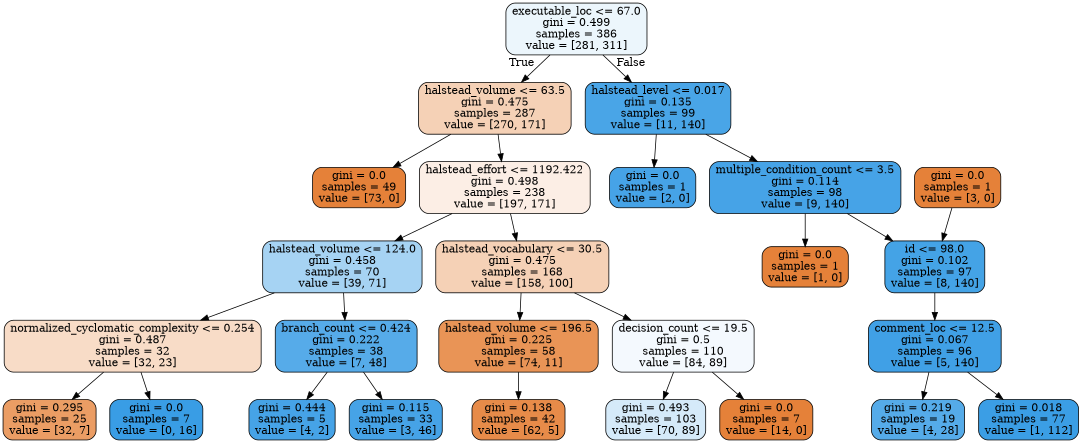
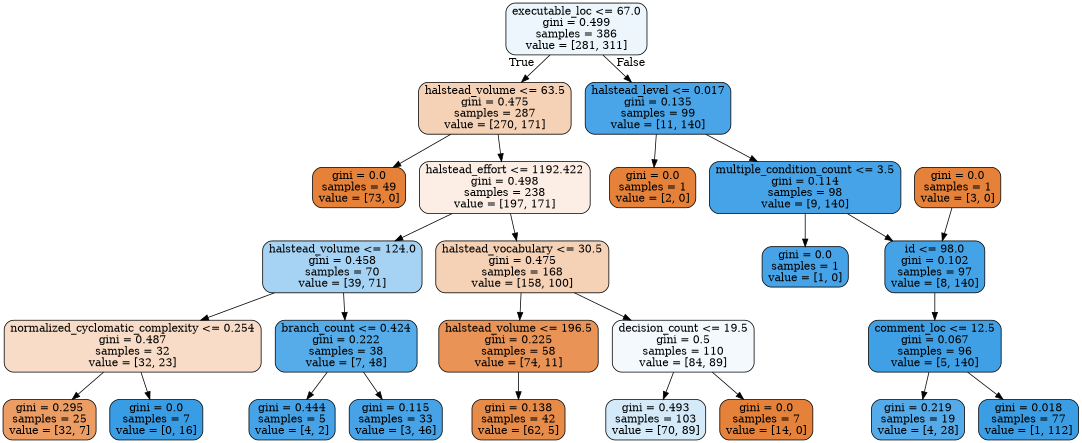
node "gini = 0.0 samples = 1 value = [2, 0]": fillcolor #46a3e7 -> #e58139
node "gini = 0.0 samples = 1 value = [1, 0]": fillcolor #e58139 -> #46a3e7
